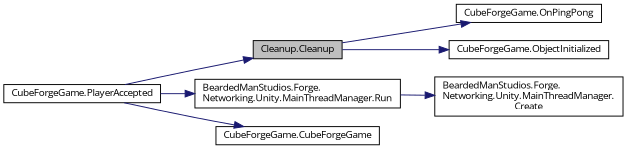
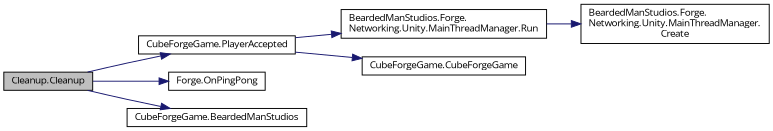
node "CubeForgeGame.OnPingPong": label "CubeForgeGame.OnPingPong" -> "Forge.OnPingPong"
node "CubeForgeGame.ObjectInitialized": label "CubeForgeGame.ObjectInitialized" -> "CubeForgeGame.BeardedManStudios"
edge "CubeForgeGame.PlayerAccepted" -> "Cleanup.Cleanup": reversed
